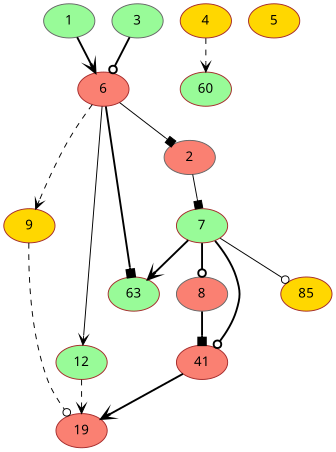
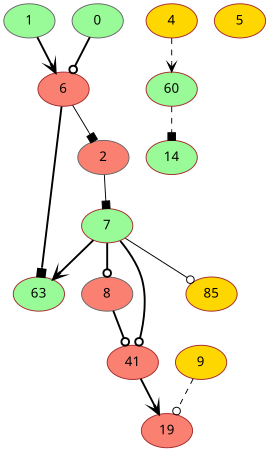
node "3": label "3" -> "0"
edge "6" -> "9": removed
node "14": added
edge "8" -> "41": arrowhead box -> odot
node "12": removed
